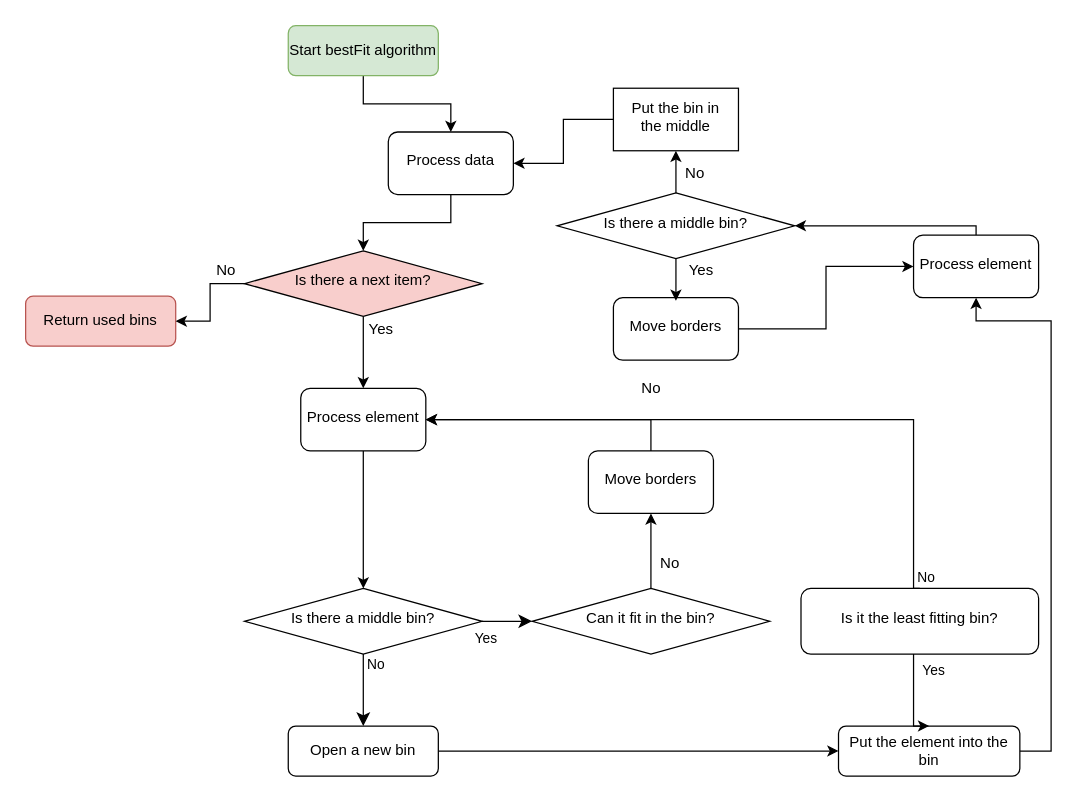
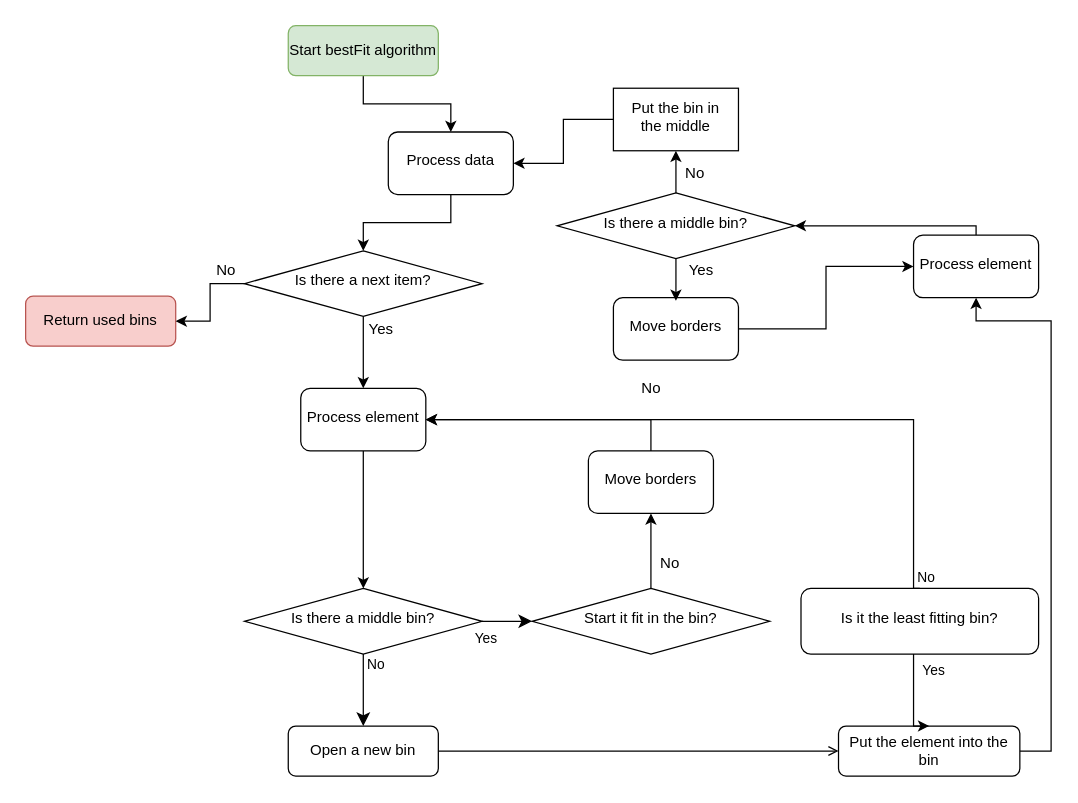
node "Is there a next item?": fillcolor #f8cecc -> #ffffff
node "Can it fit in the bin?": label "Can it fit in the bin?" -> "Start it fit in the bin?"
edge "Open a new bin" -> "Put the element into the bin": arrowhead classic -> open
